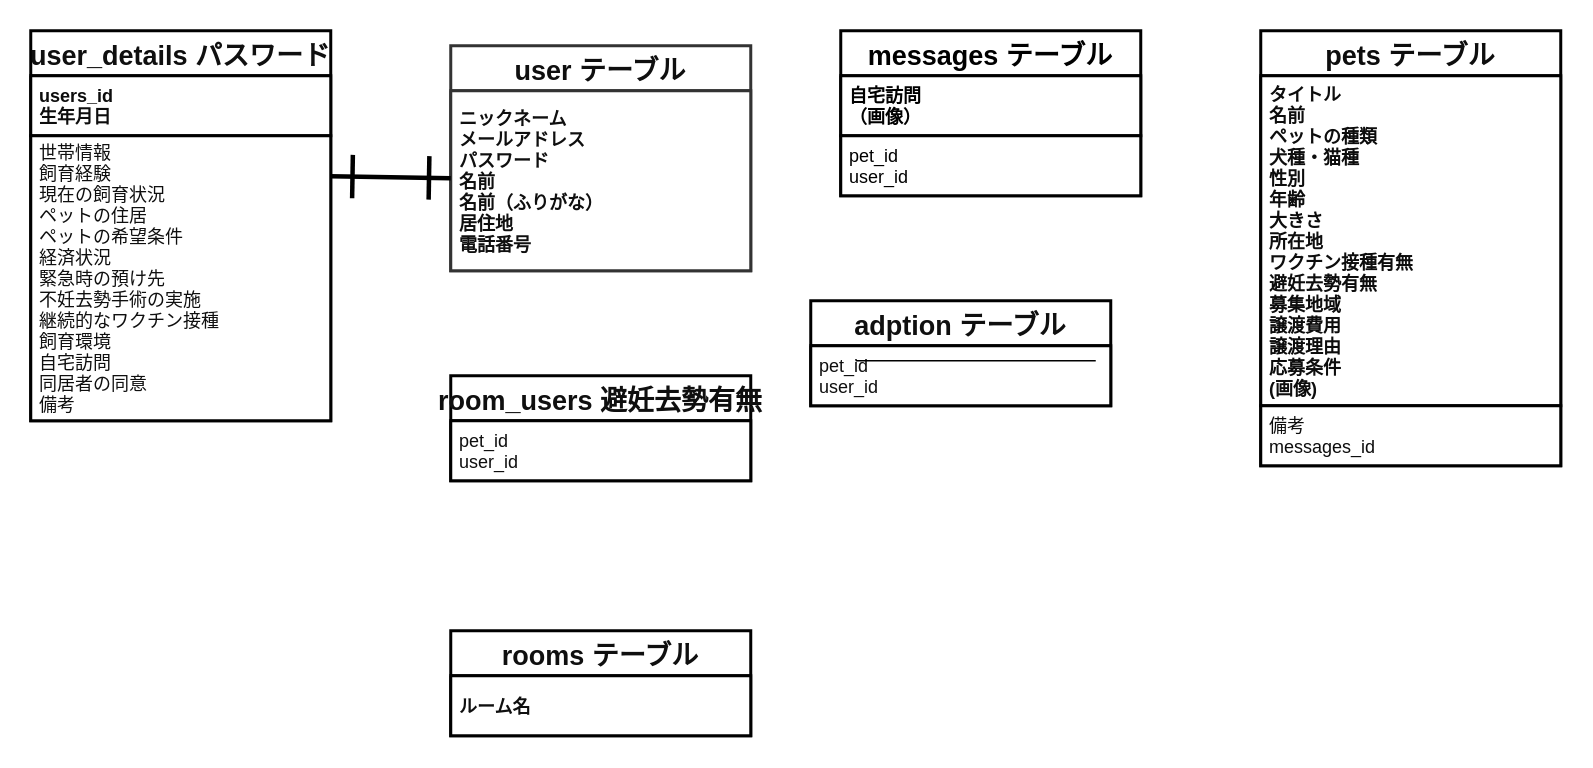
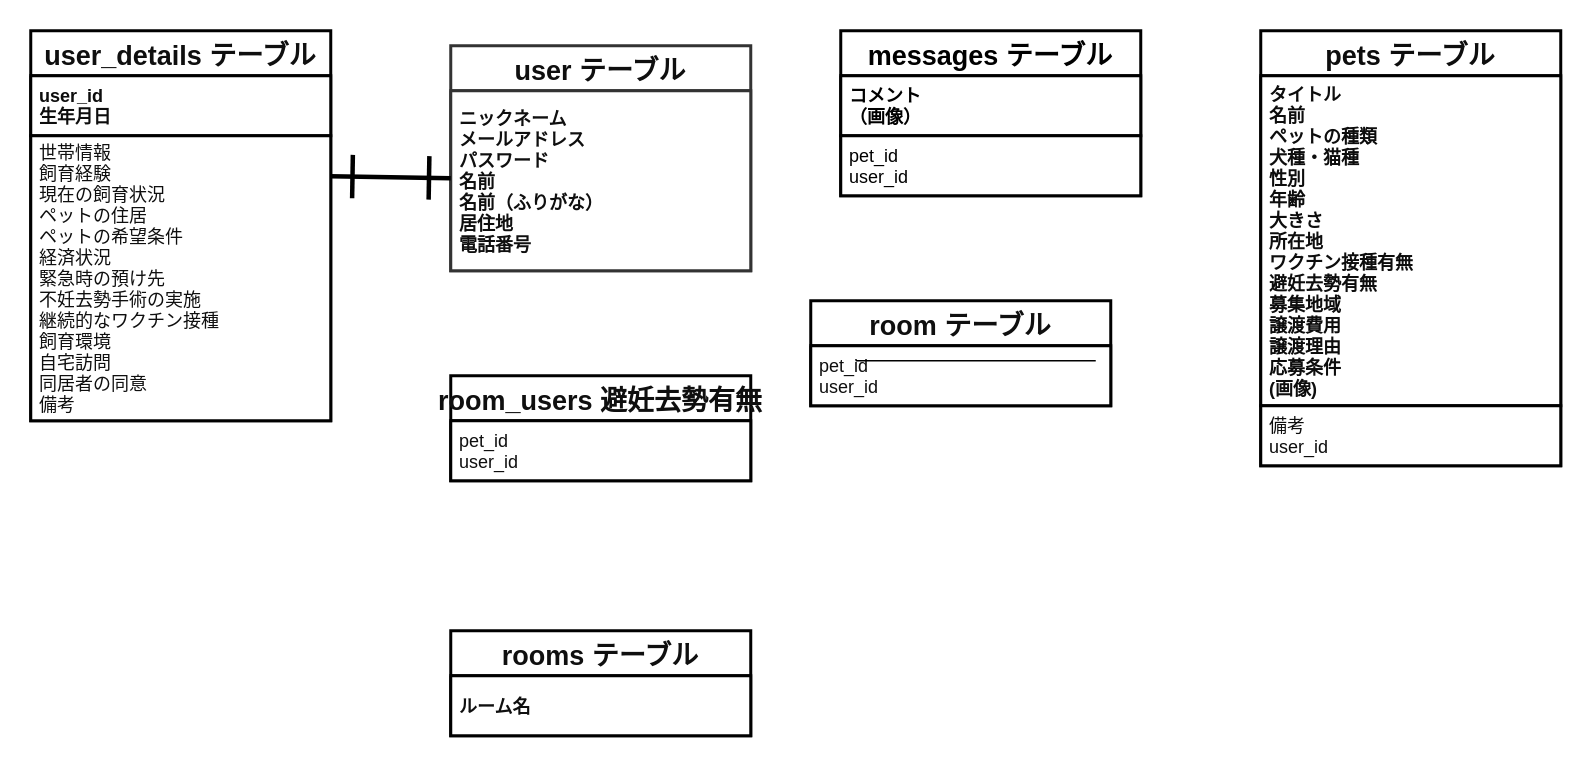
node "user_details パスワード": label "user_details パスワード" -> "user_details テーブル"
node "users_id 生年月日": label "users_id 生年月日" -> "user_id 生年月日"
node "自宅訪問 （画像）": label "自宅訪問 （画像）" -> "コメント （画像）"
node "adption テーブル": label "adption テーブル" -> "room テーブル"
node "備考 messages_id": label "備考 messages_id" -> "備考 user_id"
